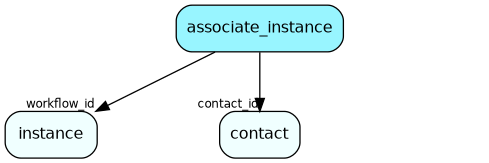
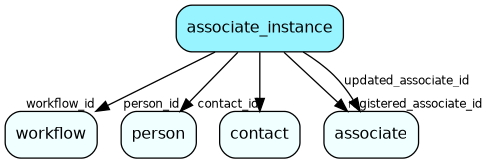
node "instance": label "instance" -> "workflow"
node "person": added
node "associate": added
